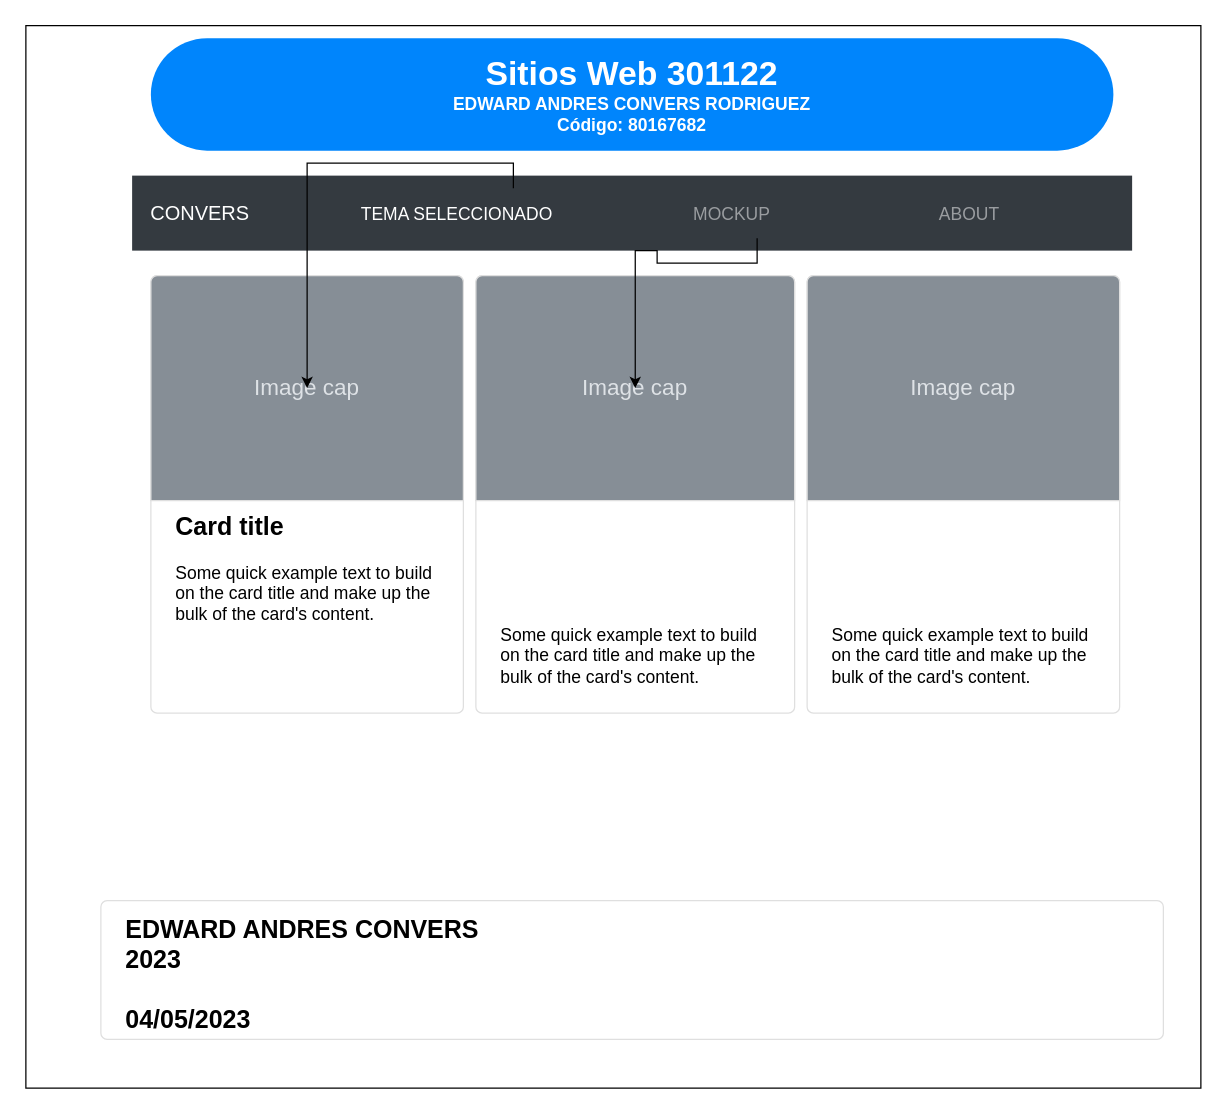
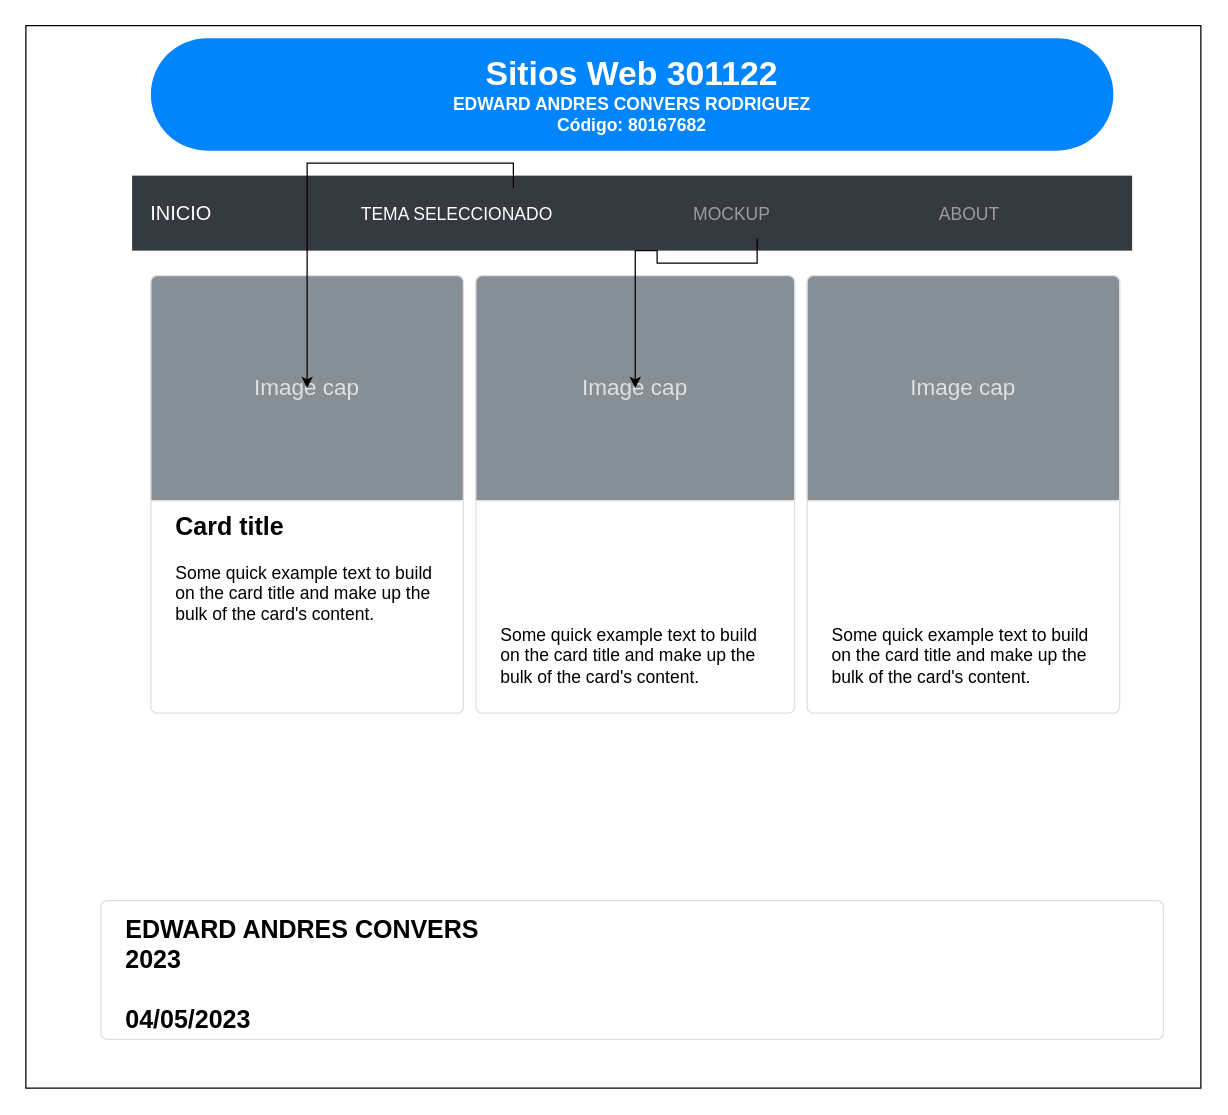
node "CONVERS": label "CONVERS" -> "INICIO"
